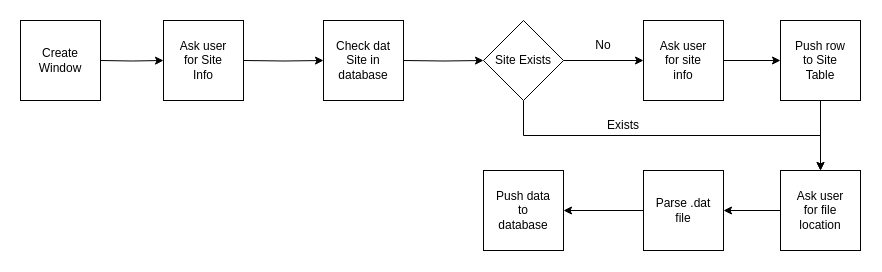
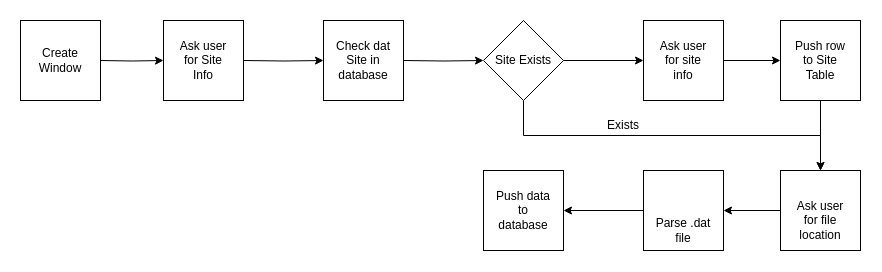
node "No": removed
node "Parse .dat file": moved (684, 211) -> (684, 231)
node "Ask user for file location": moved (821, 211) -> (821, 221)
